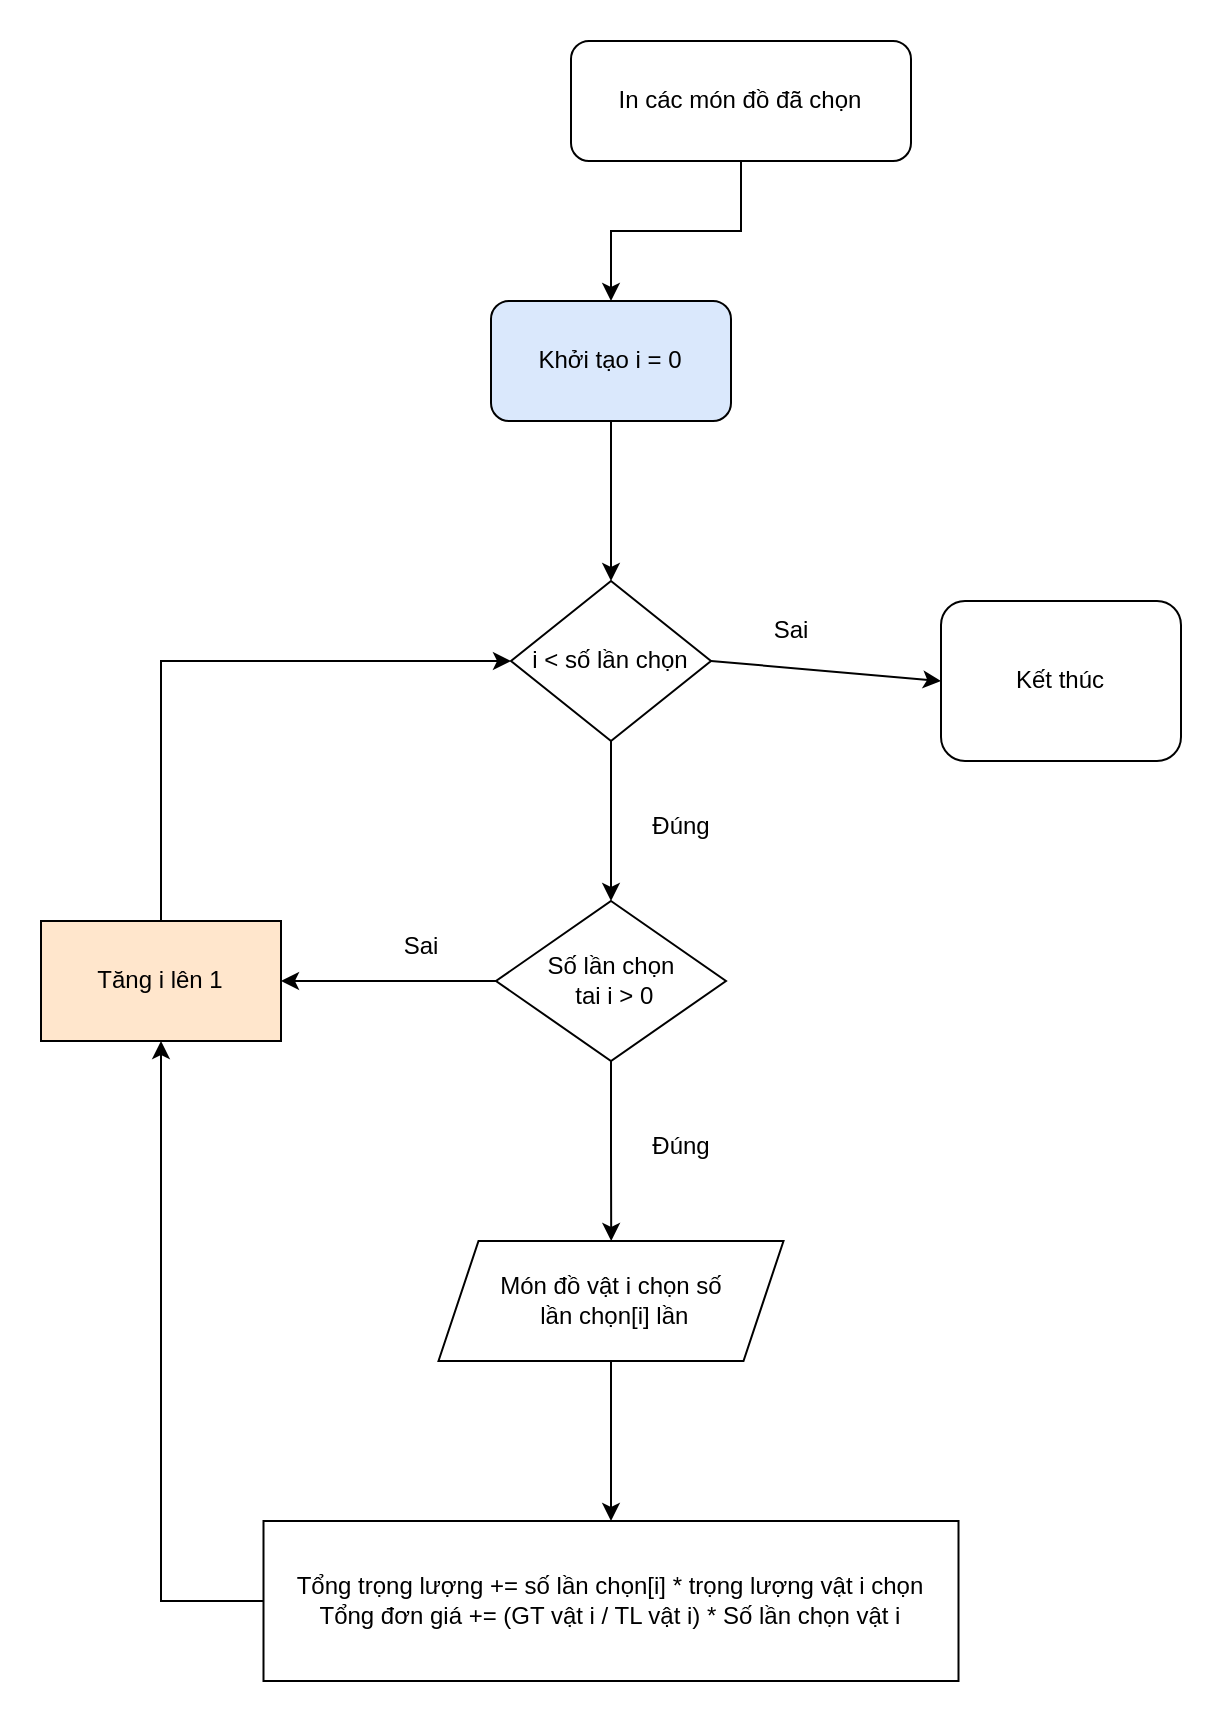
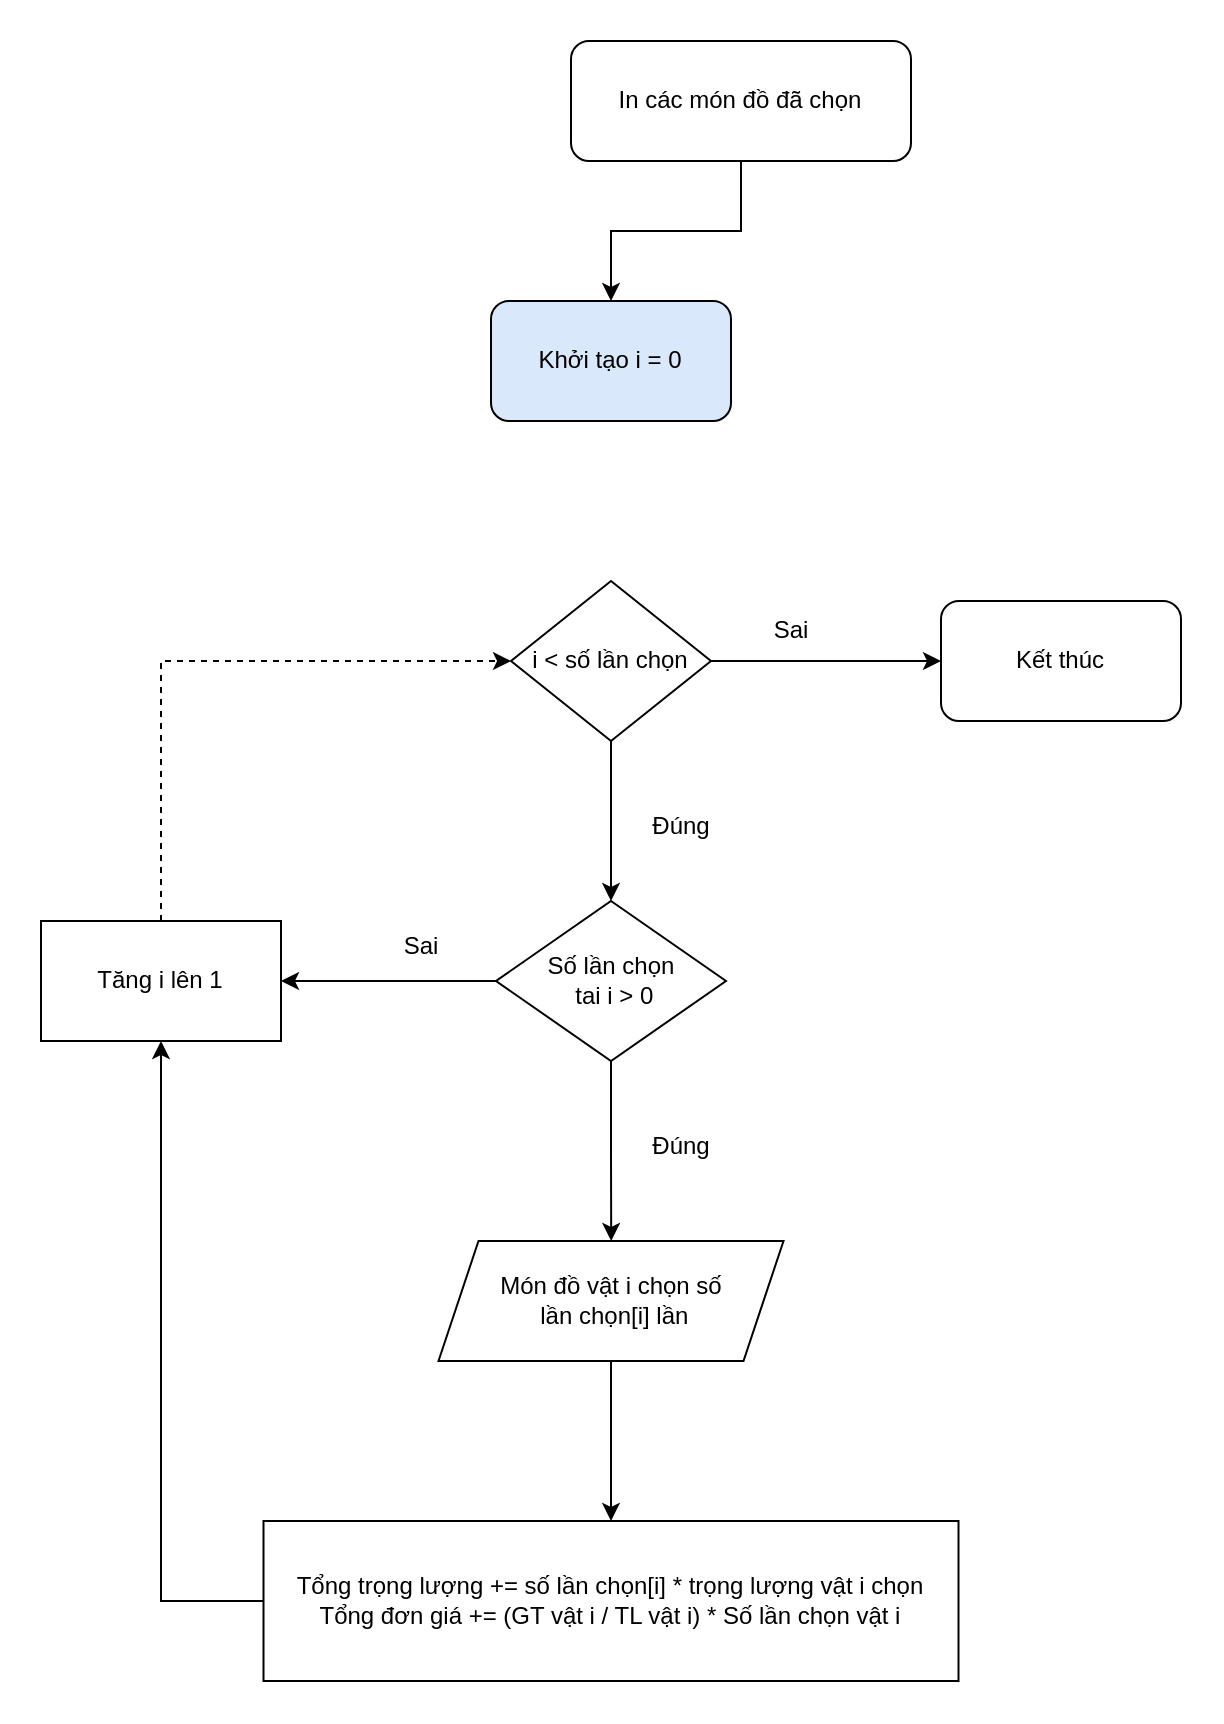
edge "Khởi tạo i = 0" -> "i < số lần chọn": removed
edge "Tăng i lên 1" -> "i < số lần chọn": style solid -> dashed
node "Kết thúc": size 240x160 -> 240x120
node "Tăng i lên 1": fillcolor #ffe6cc -> #ffffff
